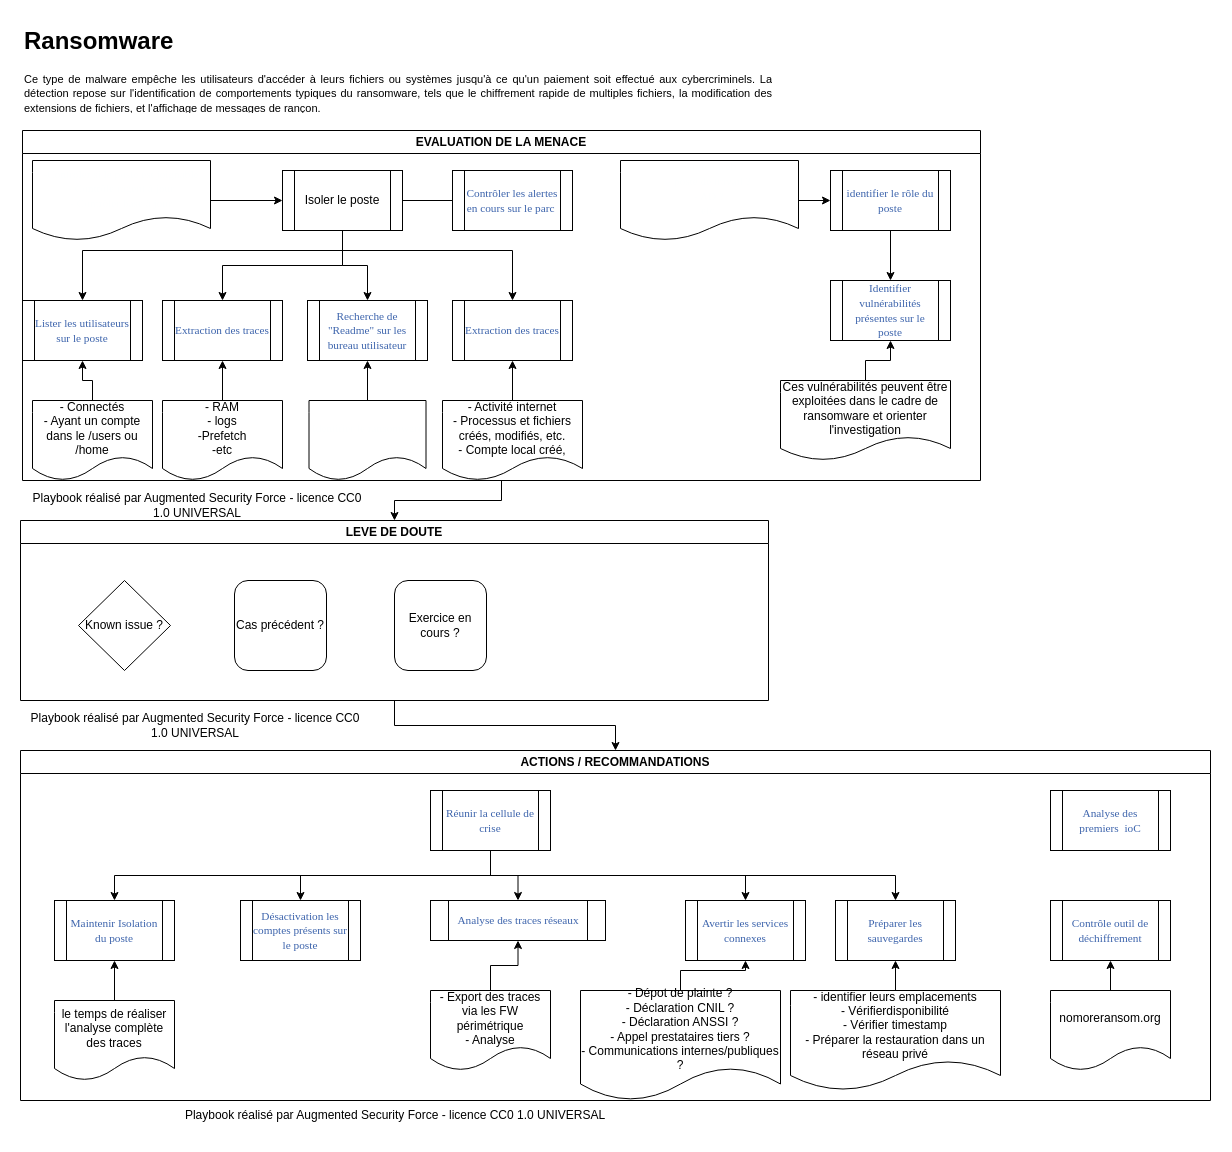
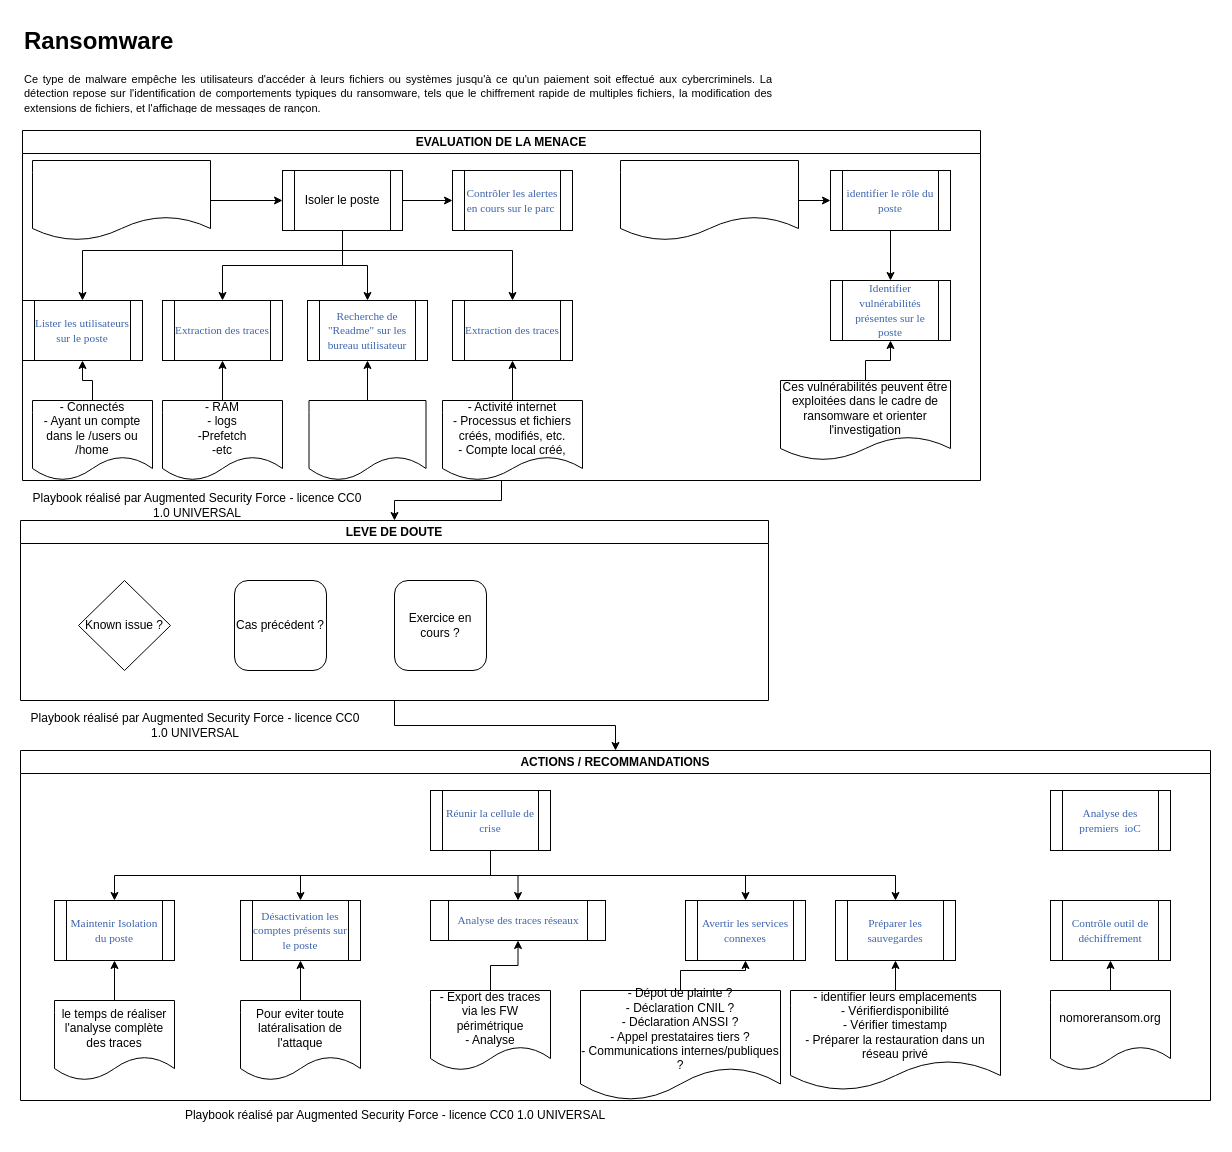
edge "Isoler le poste" -- "Contrôler les alertes en cours sur le parc": arrowhead none -> classic
edge "Pour eviter toute latéralisation de l'attaque" -> "Désactivation les comptes présents sur le poste": added
node "Pour eviter toute latéralisation de l'attaque": added
